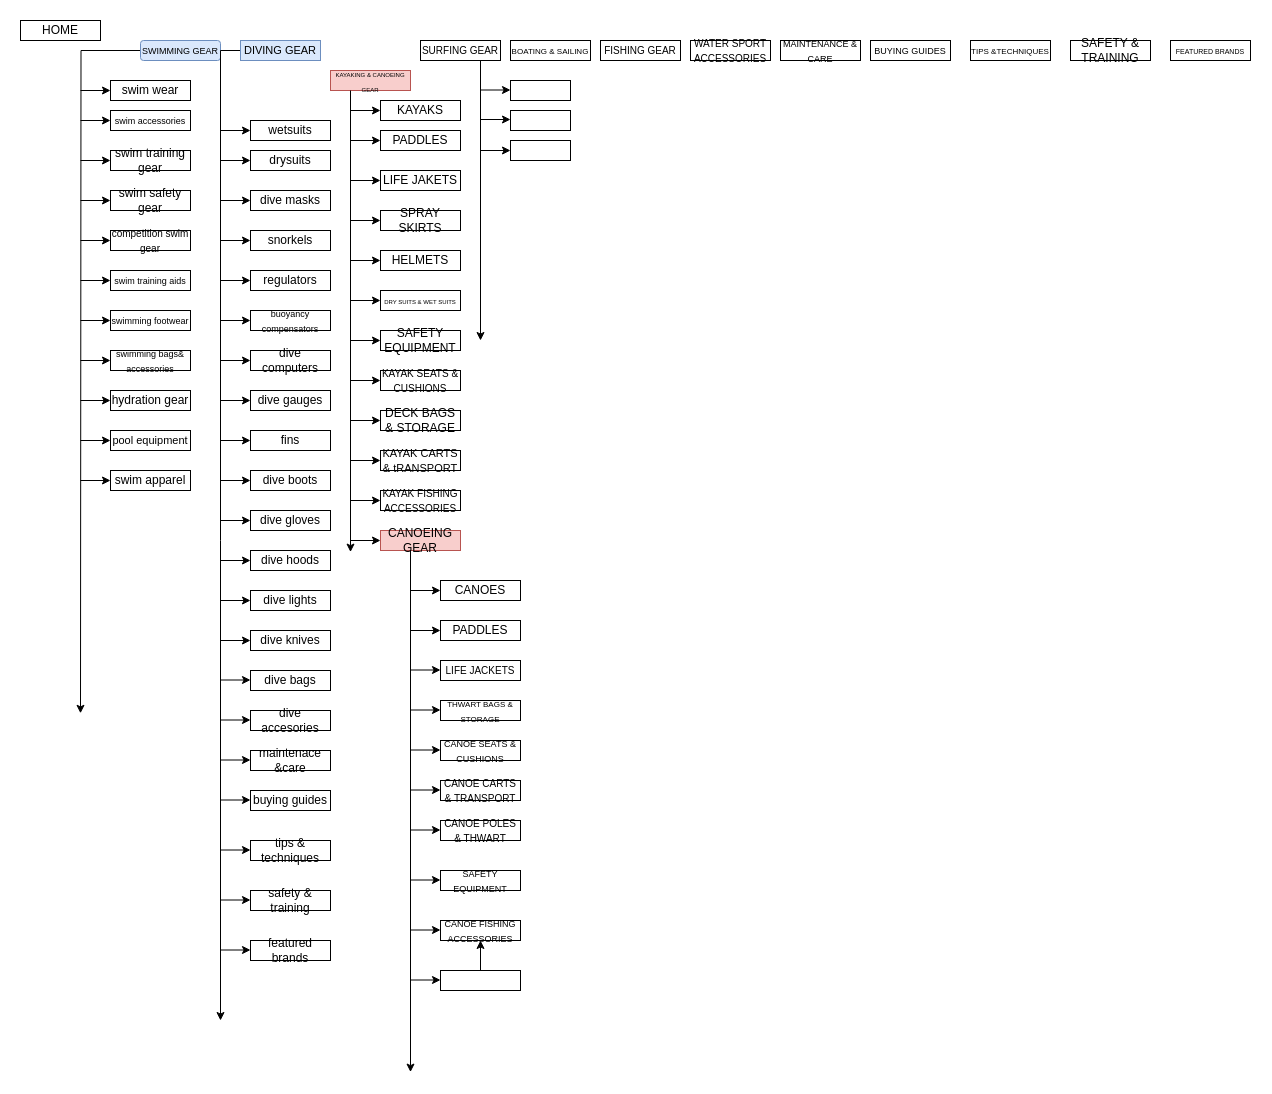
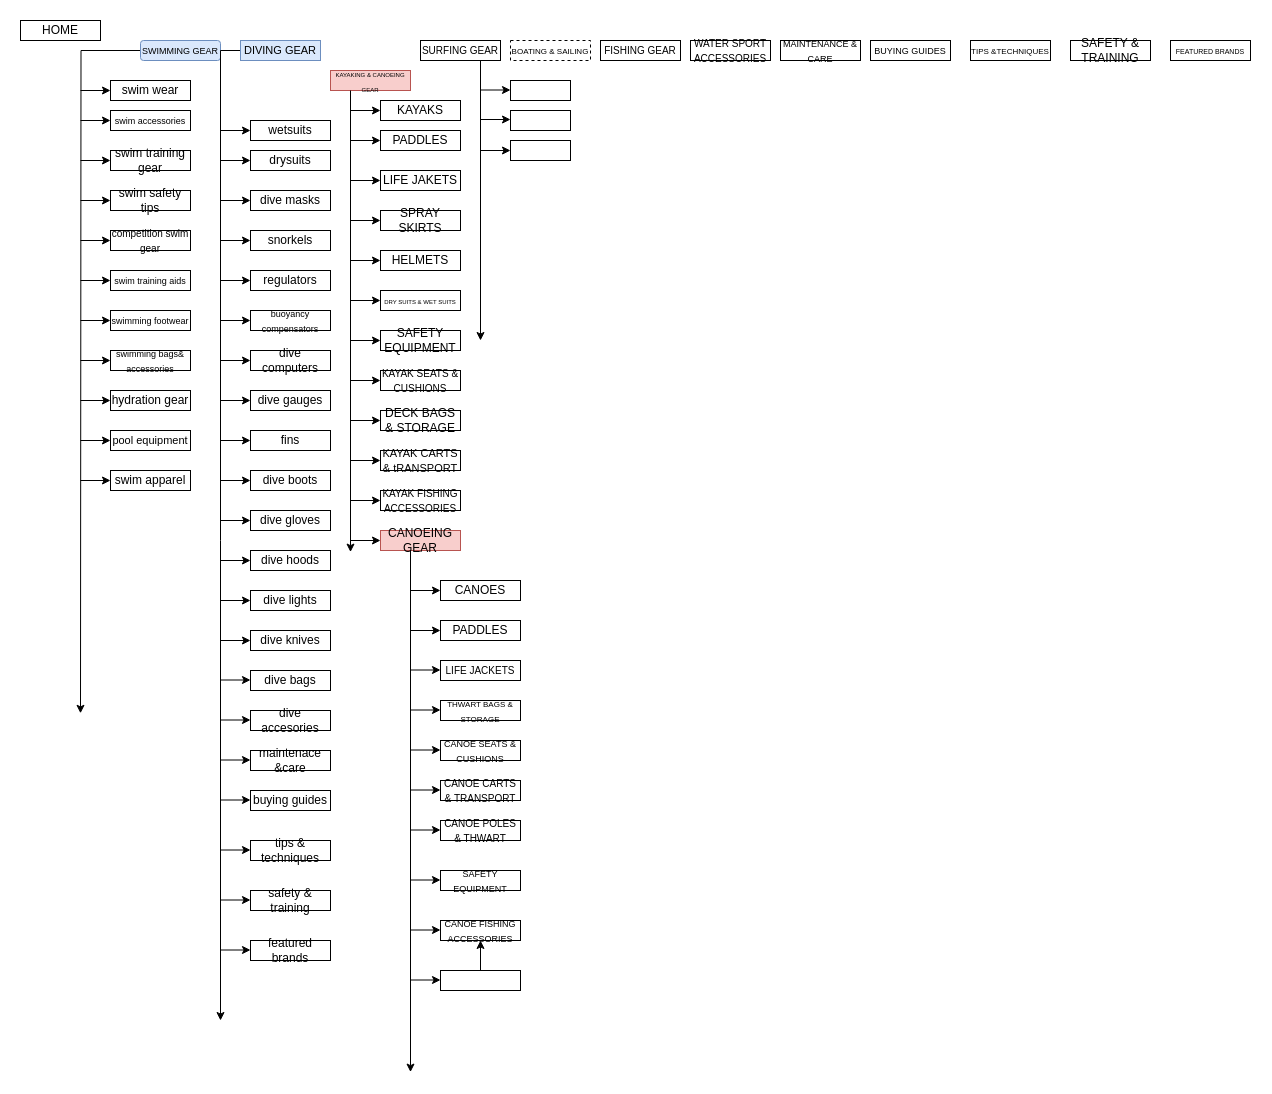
node "BOATING & SAILING": style solid -> dashed
node "swim safety gear": label "swim safety gear" -> "swim safety tips"
